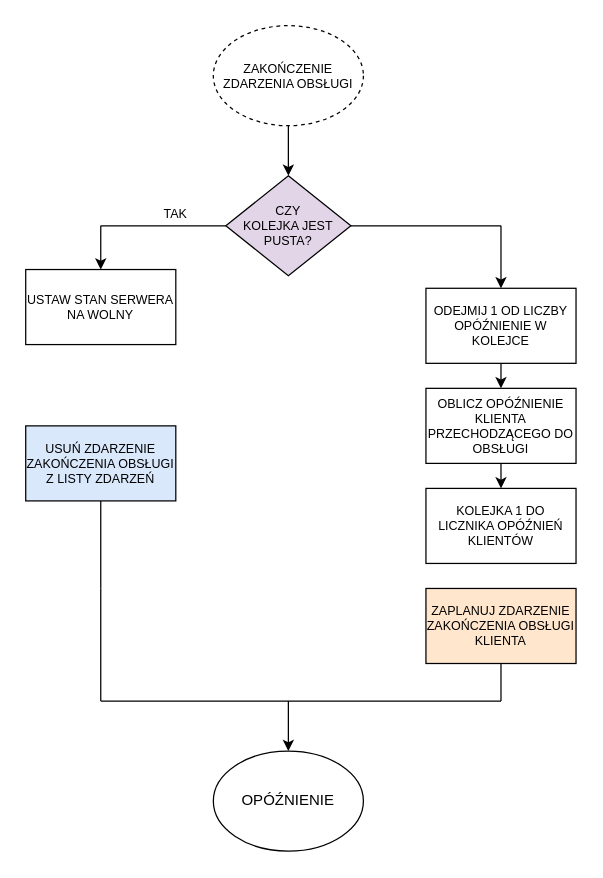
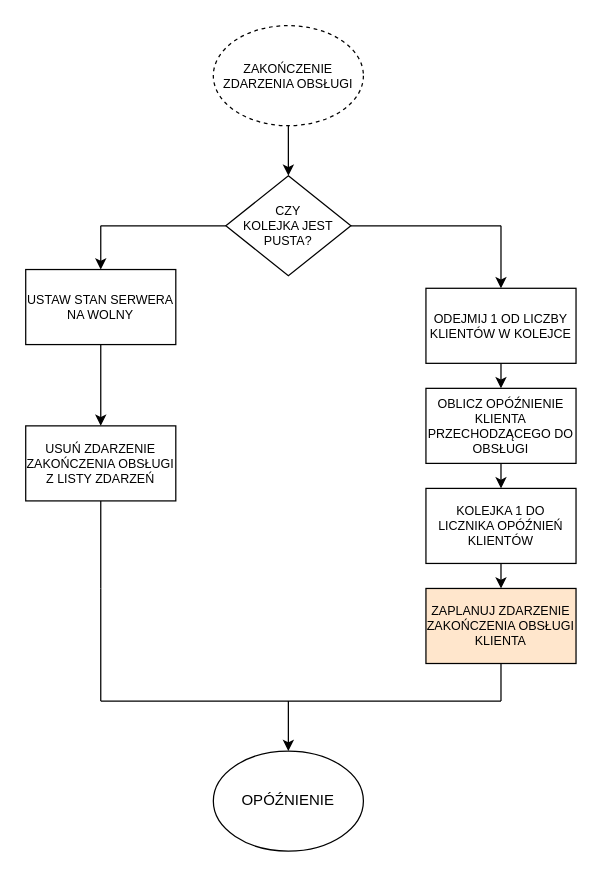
node "TAK": removed
node "CZY KOLEJKA JEST PUSTA?": fillcolor #e1d5e7 -> #ffffff
node "ODEJMIJ 1 OD LICZBY OPÓŹNIENIE W KOLEJCE": label "ODEJMIJ 1 OD LICZBY OPÓŹNIENIE W KOLEJCE" -> "ODEJMIJ 1 OD LICZBY KLIENTÓW W KOLEJCE"
edge "USTAW STAN SERWERA NA WOLNY" -> "USUŃ ZDARZENIE ZAKOŃCZENIA OBSŁUGI Z LISTY ZDARZEŃ": added
node "USUŃ ZDARZENIE ZAKOŃCZENIA OBSŁUGI Z LISTY ZDARZEŃ": fillcolor #dae8fc -> #ffffff
edge "KOLEJKA 1 DO LICZNIKA OPÓŹNIEŃ KLIENTÓW" -> "ZAPLANUJ ZDARZENIE ZAKOŃCZENIA OBSŁUGI KLIENTA": added
